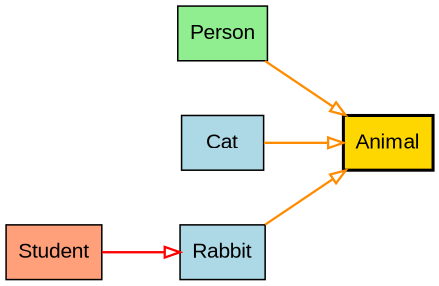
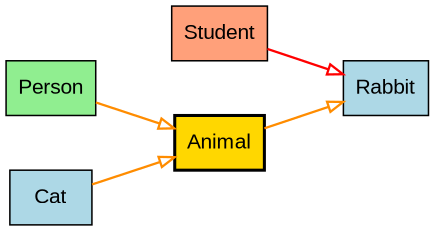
edge "Rabbit" -> "Animal": reversed
